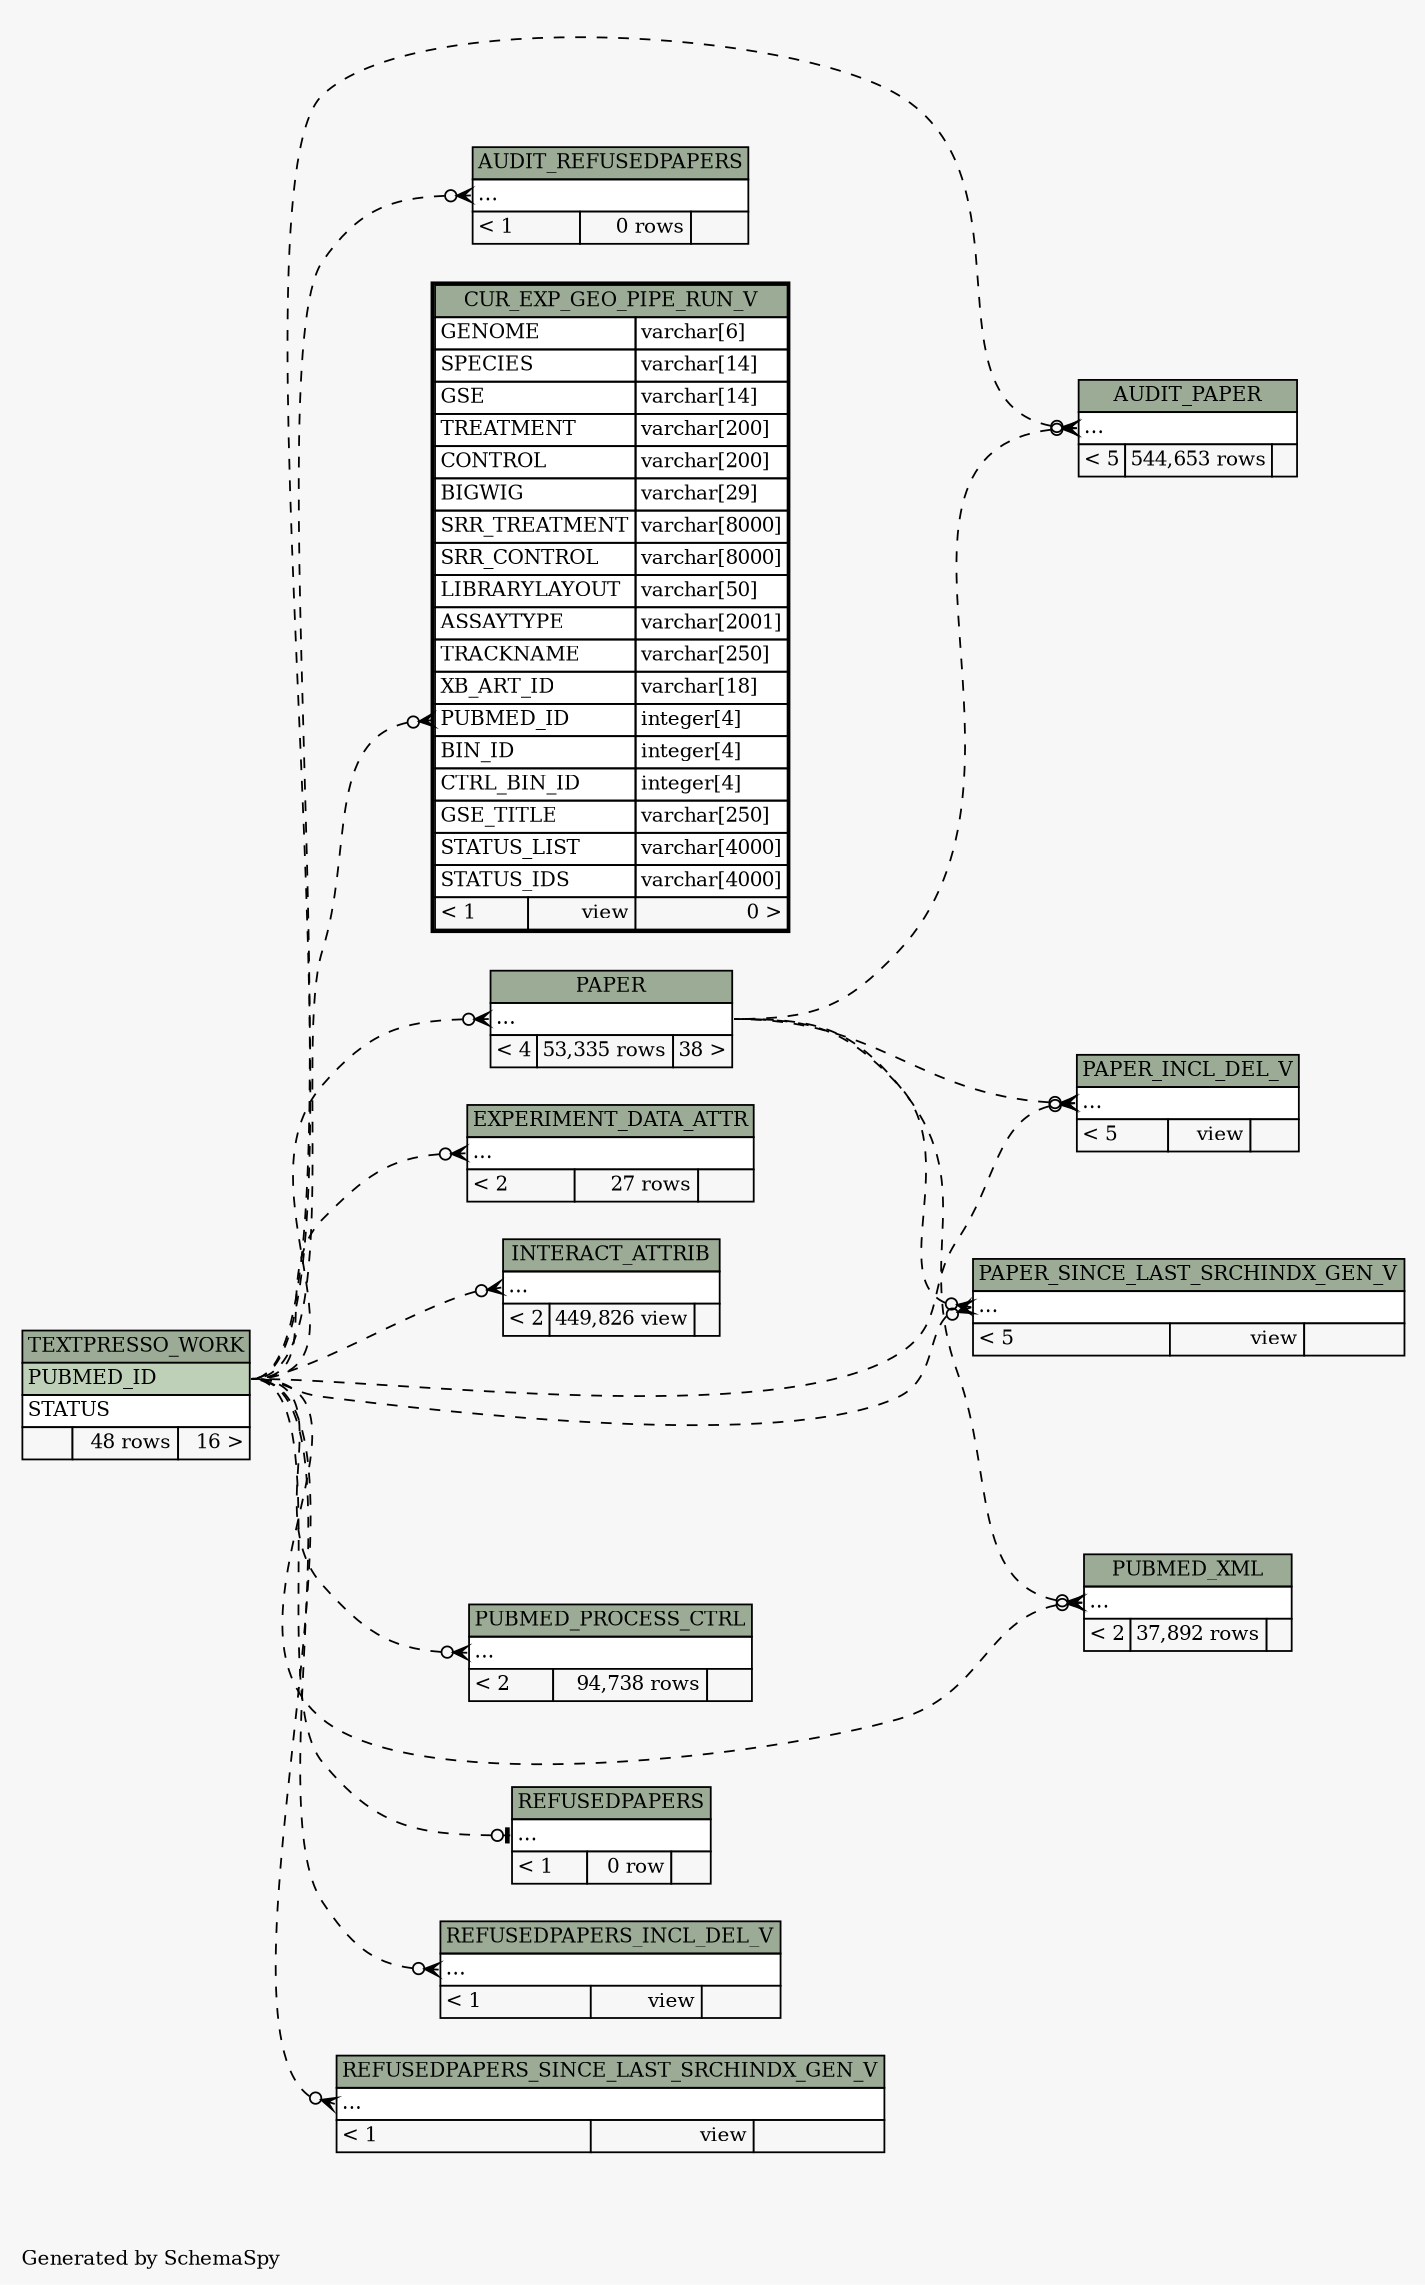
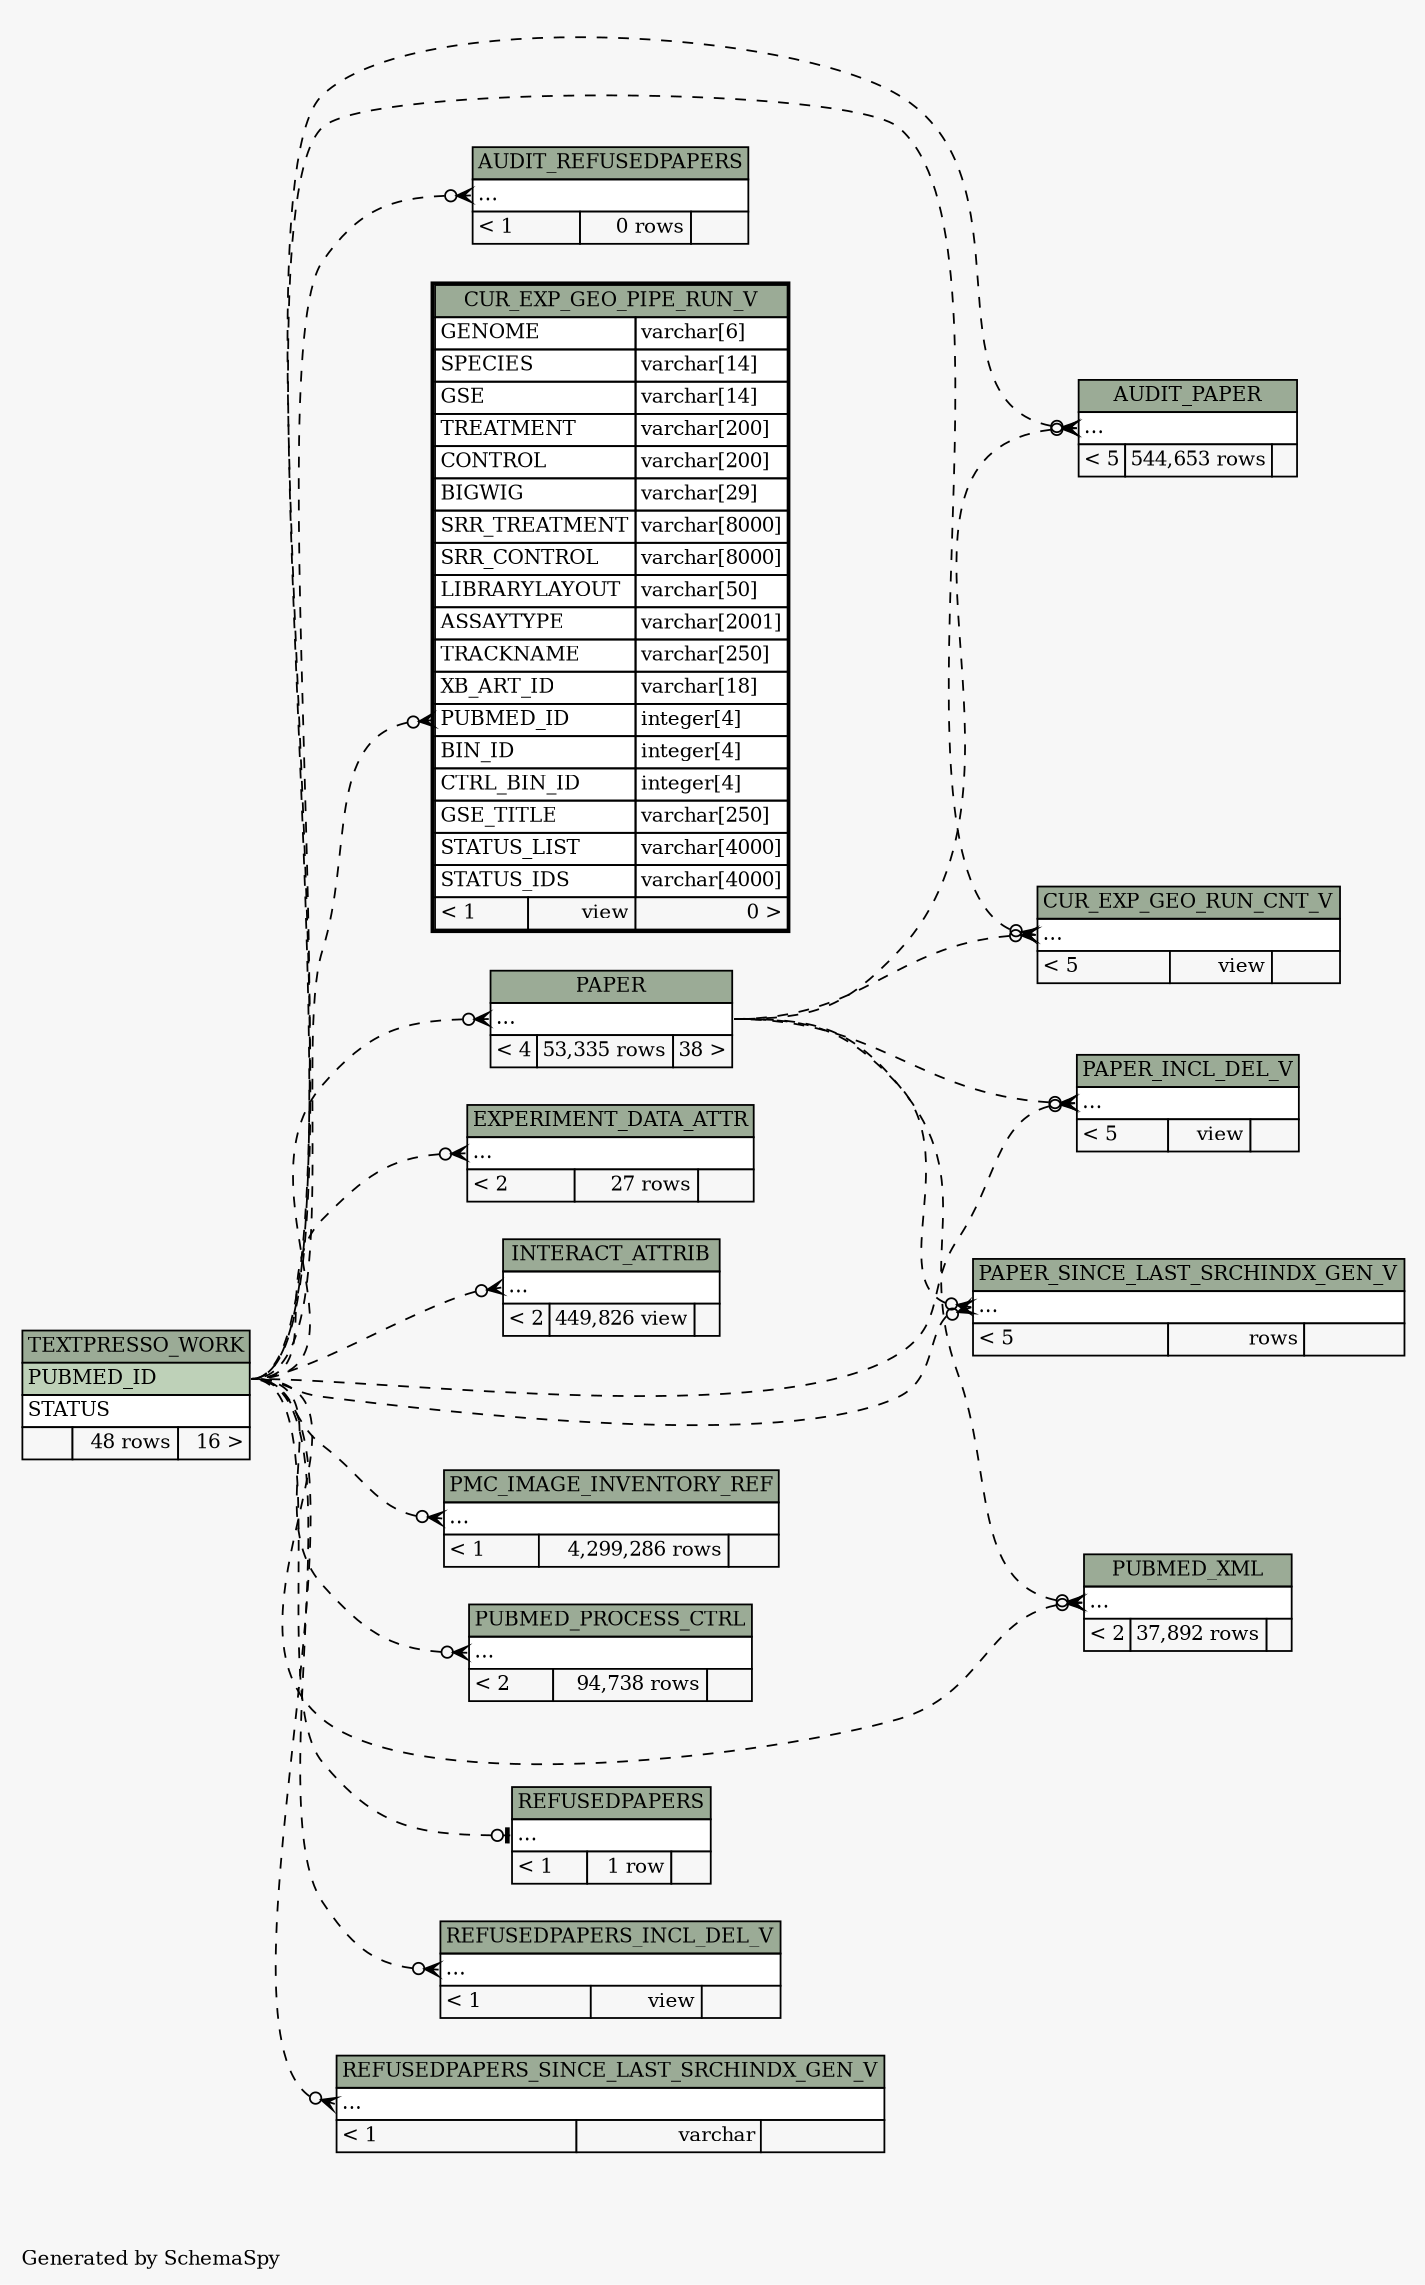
node "CUR_EXP_GEO_RUN_CNT_V": added
node "PAPER_SINCE_LAST_SRCHINDX_GEN_V": text "view" -> "rows"
node "PMC_IMAGE_INVENTORY_REF": added
node "REFUSEDPAPERS": text "0 row" -> "1 row"
node "REFUSEDPAPERS_SINCE_LAST_SRCHINDX_GEN_V": text "view" -> "varchar"
